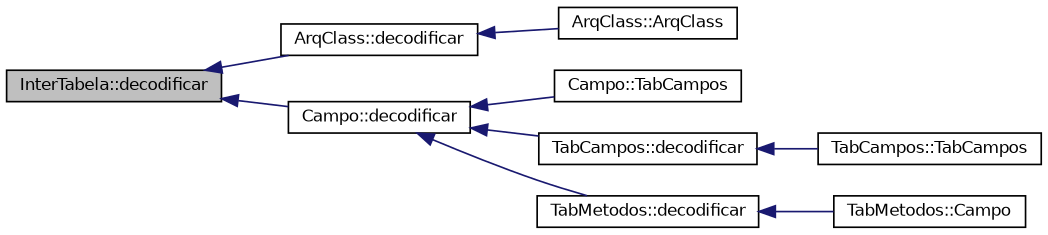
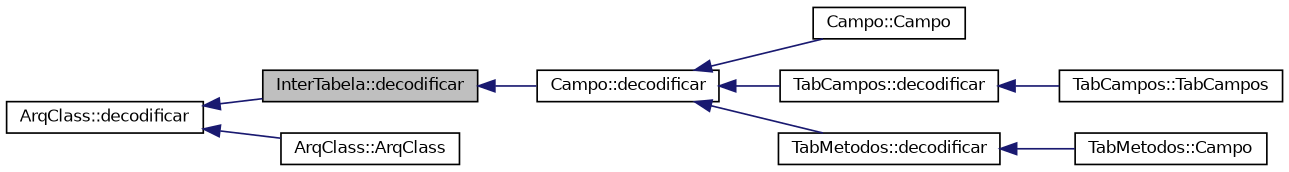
edge "ArqClass::decodificar" -> "InterTabela::decodificar": reversed
node "Campo::TabCampos": label "Campo::TabCampos" -> "Campo::Campo"
